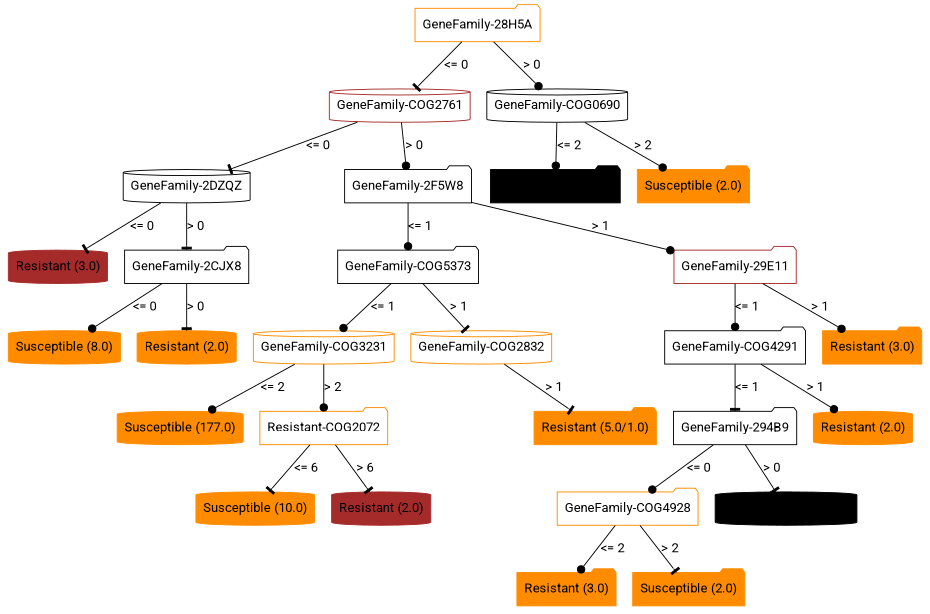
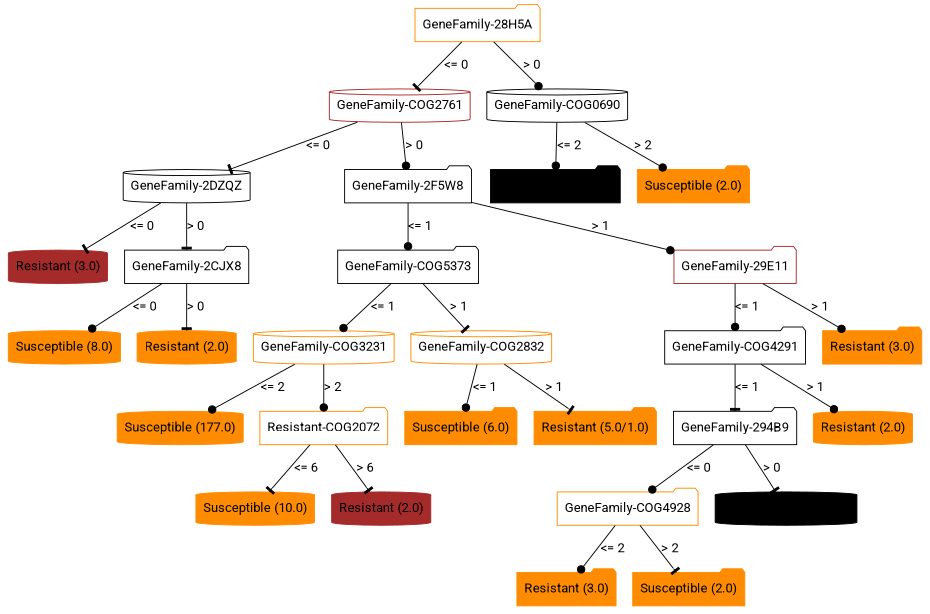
node "Susceptible (6.0)": added
